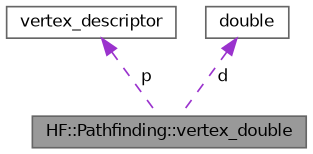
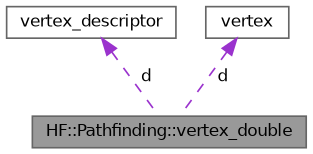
node "double": label "double" -> "vertex"
edge "HF::Pathfinding::vertex_double" -> "vertex_descriptor": label " p" -> " d"
